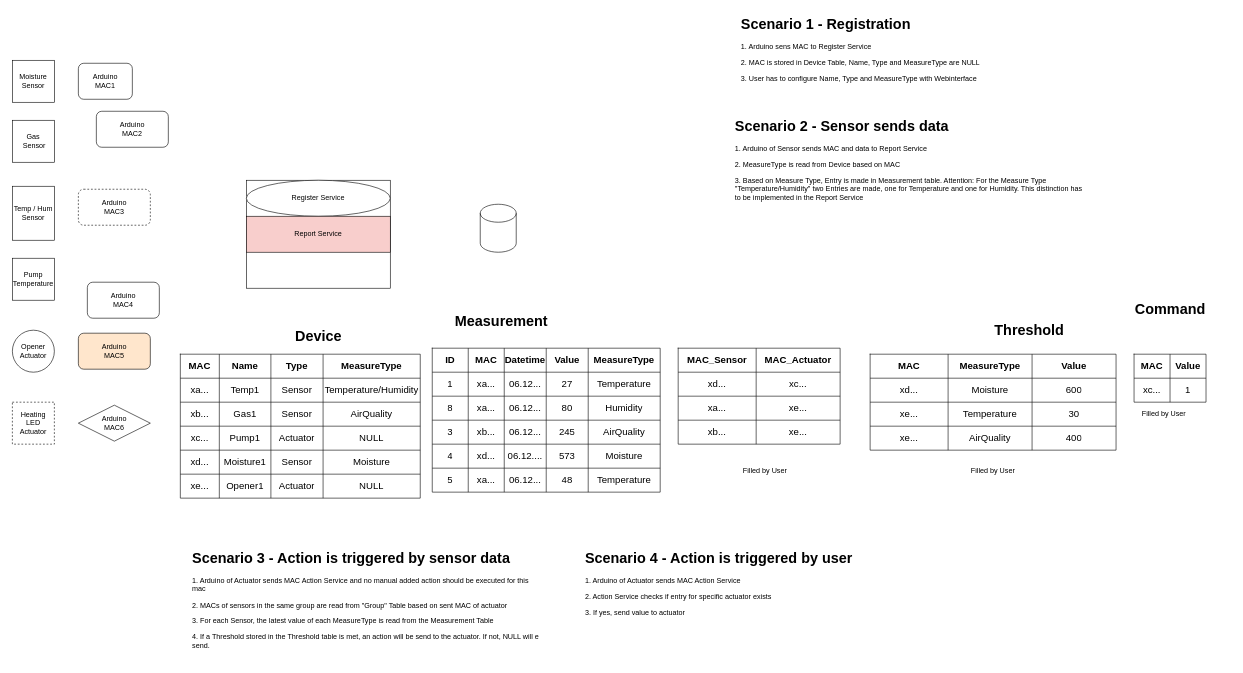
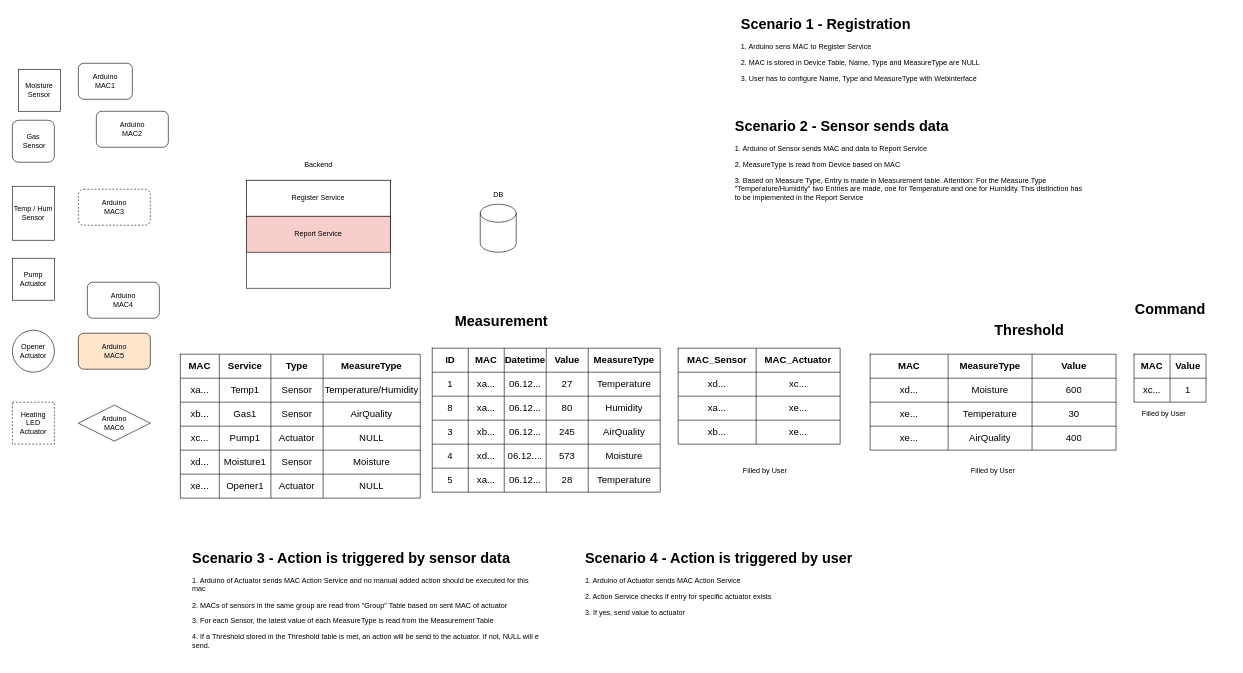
node "Moisture Sensor": moved (33, 81) -> (39, 90)
node "Gas Sensor": shape rectangle -> rounded rectangle
node "Backend": added
node "DB": added
node "Register Service": shape ellipse -> rectangle
node "Pump Temperature": label "Pump Temperature" -> "Pump Actuator"
node "Device": removed
node "Name": label "Name" -> "Service"
node "48": label "48" -> "28"
